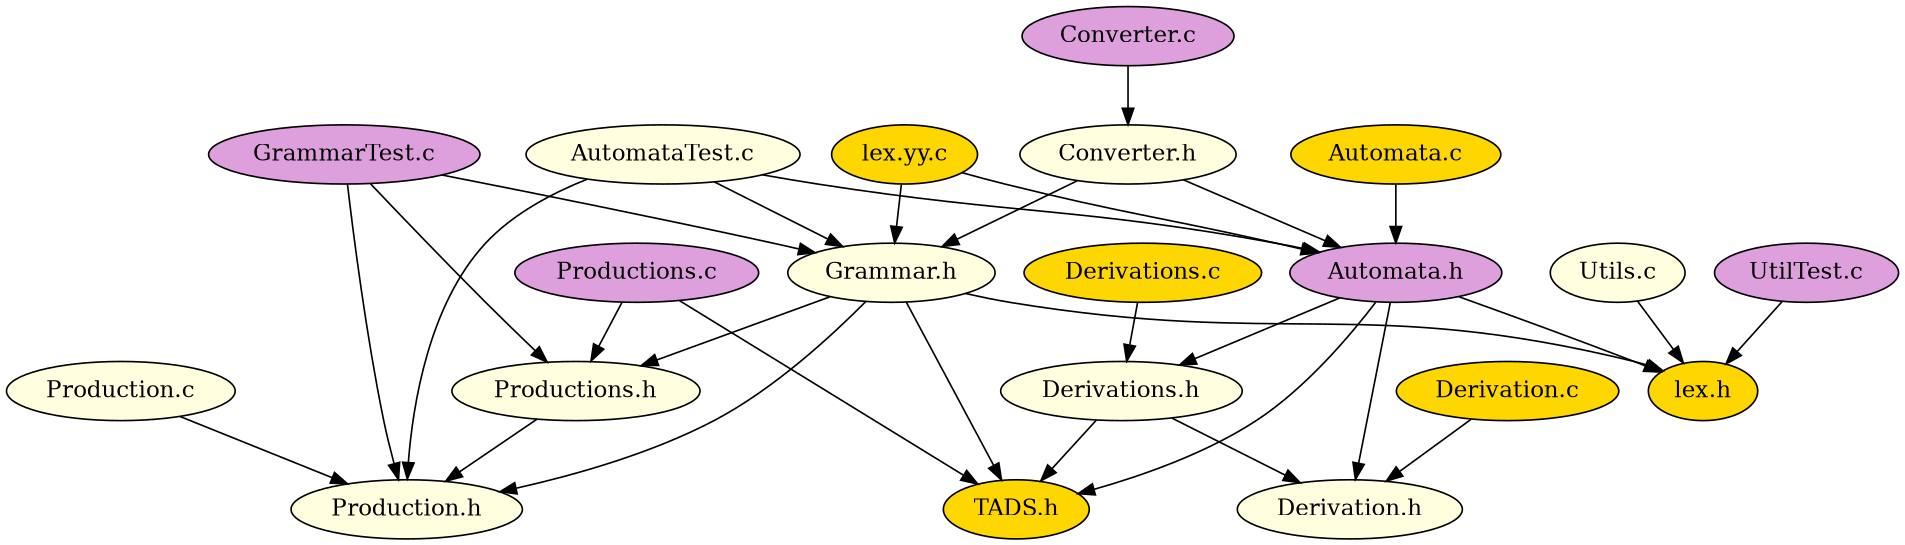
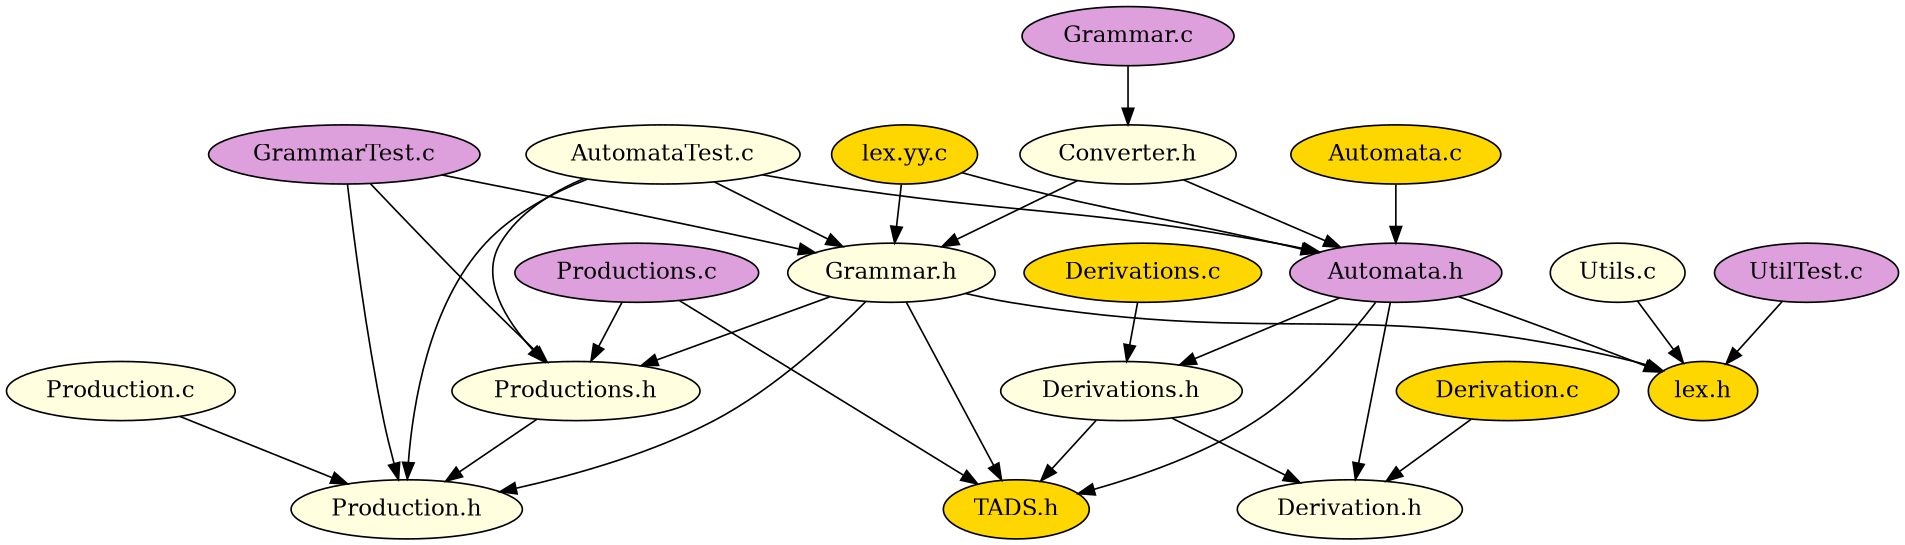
node "Converter.c": label "Converter.c" -> "Grammar.c"
edge "AutomataTest.c" -> "Productions.h": added
